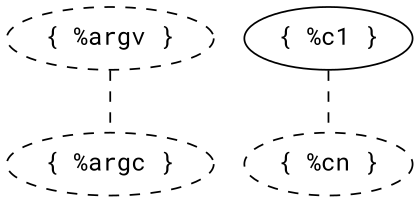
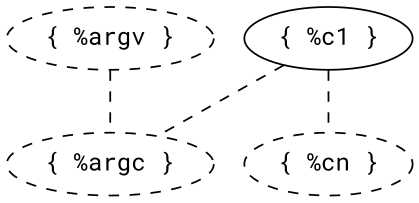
edge "{ %c1 }" -- "{ %argc }": added
